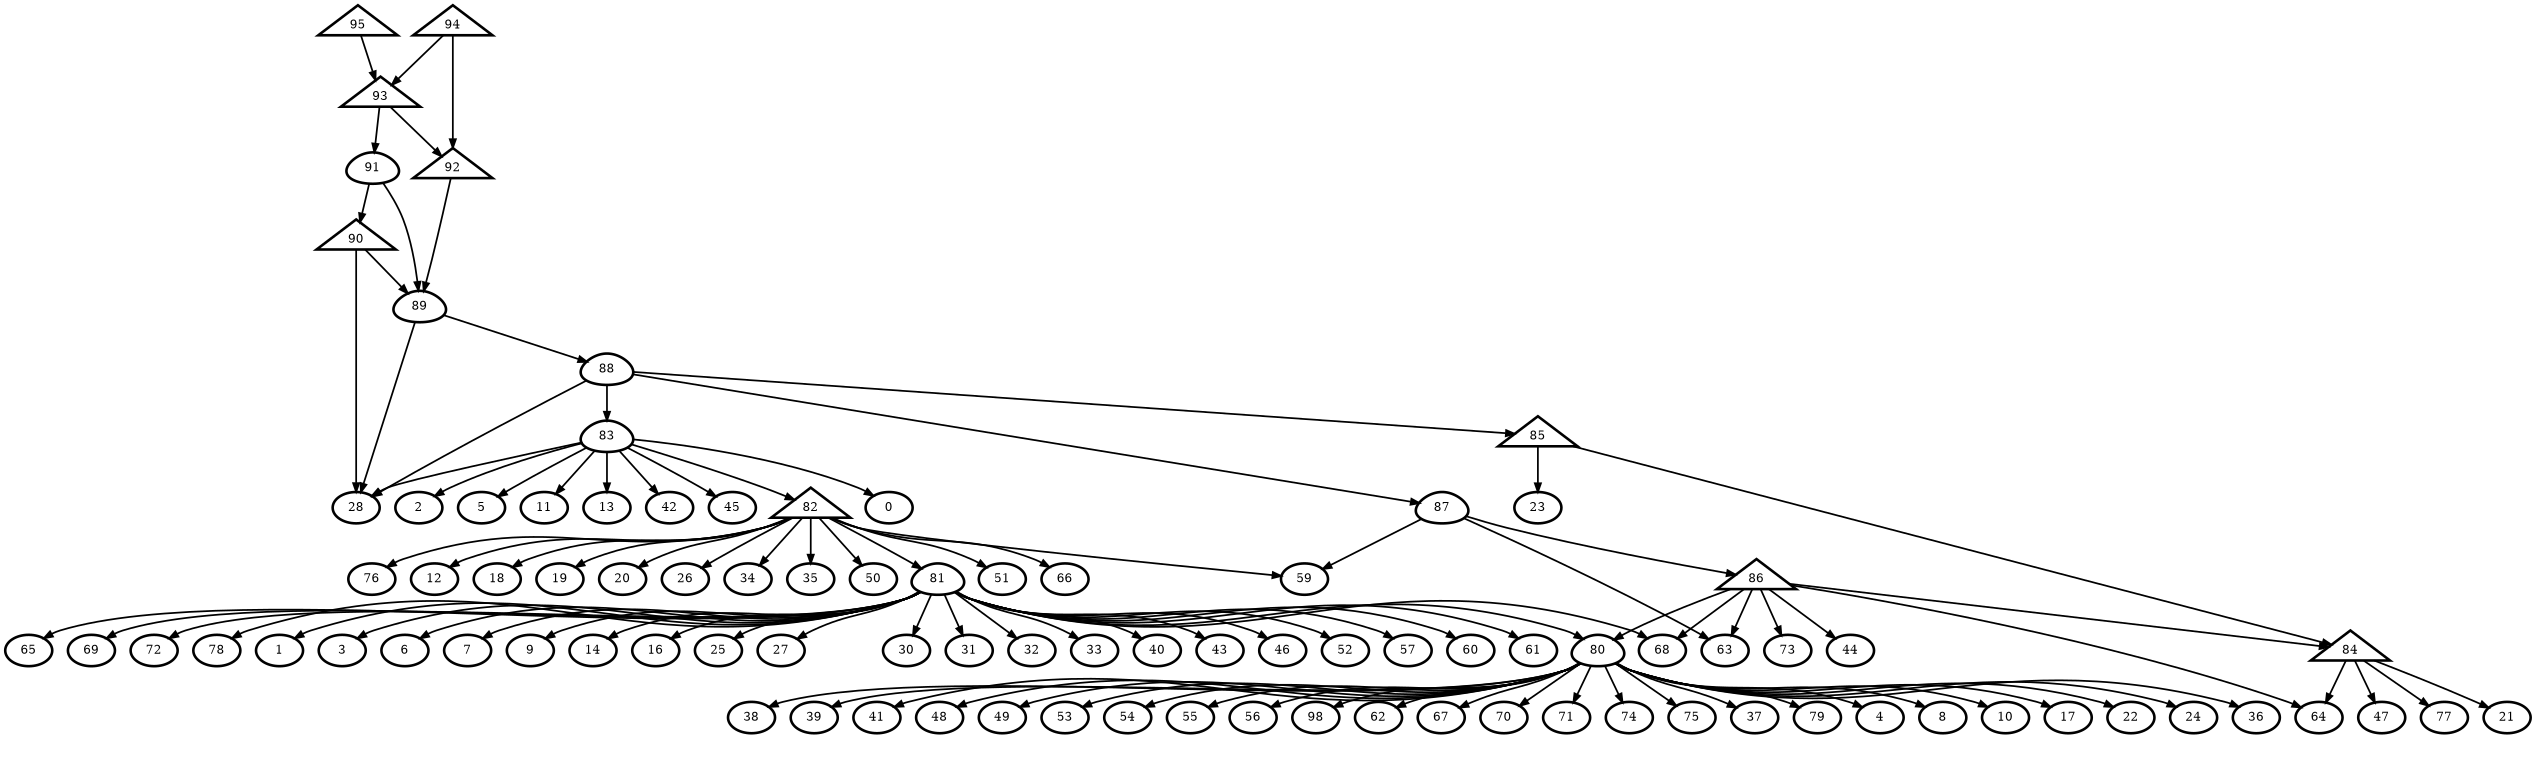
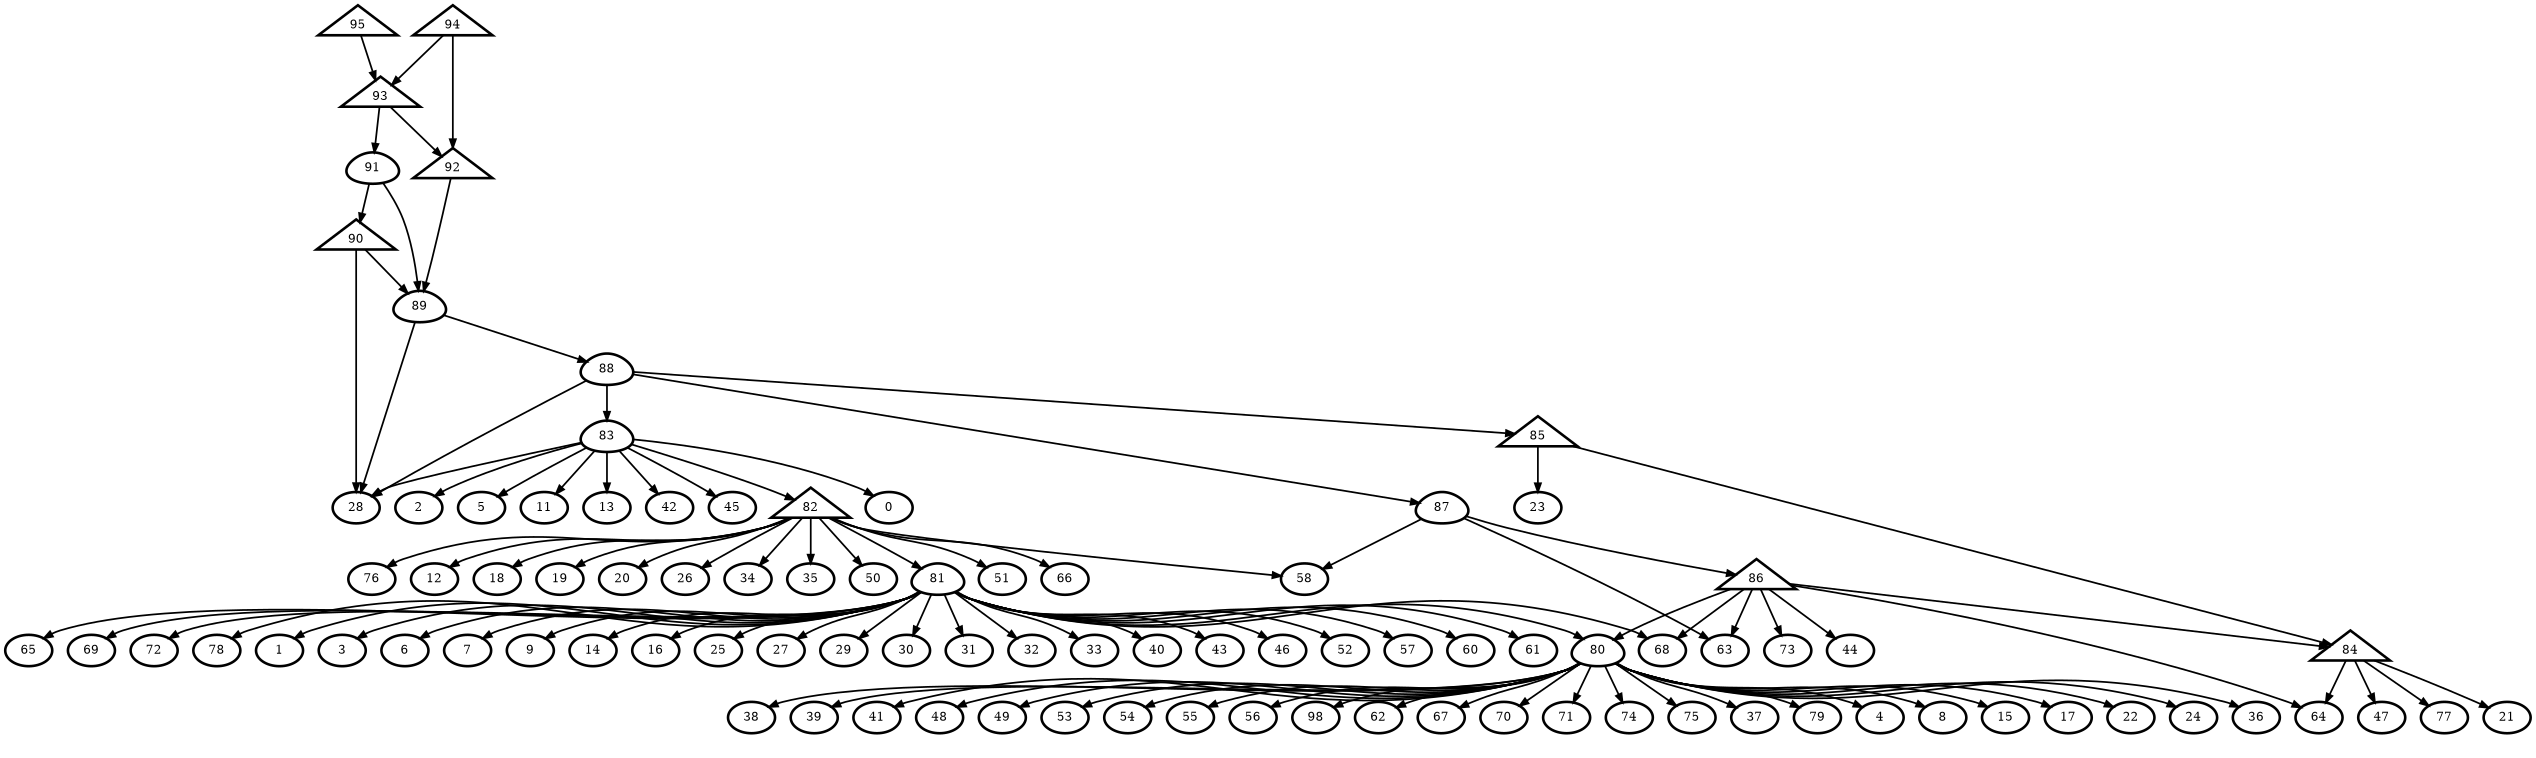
node "59": label "59" -> "58"
node "29": added
node "10": label "10" -> "15"
